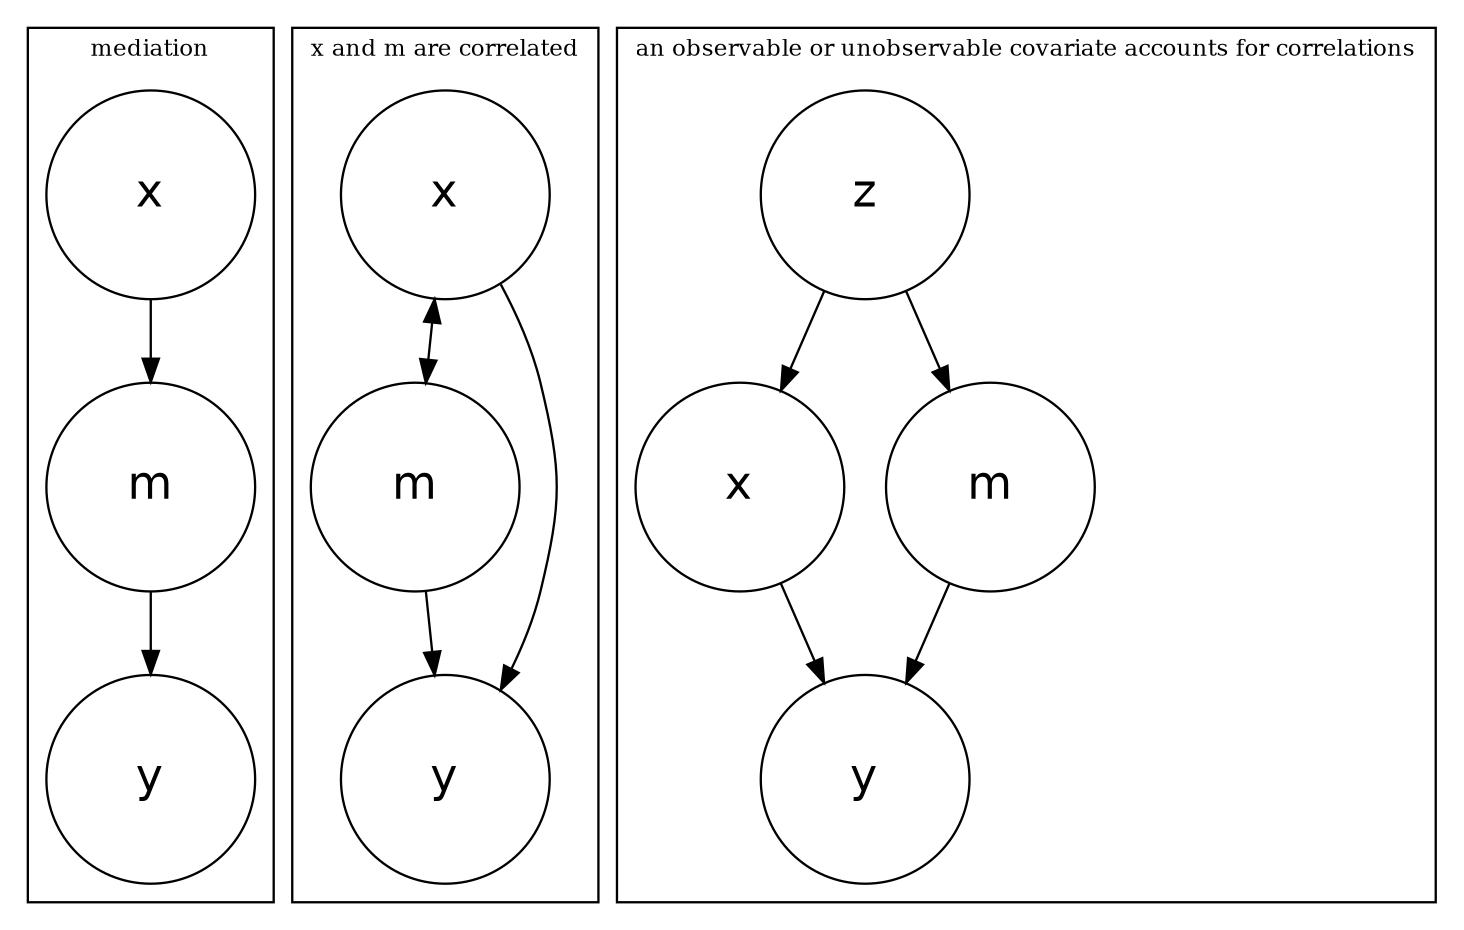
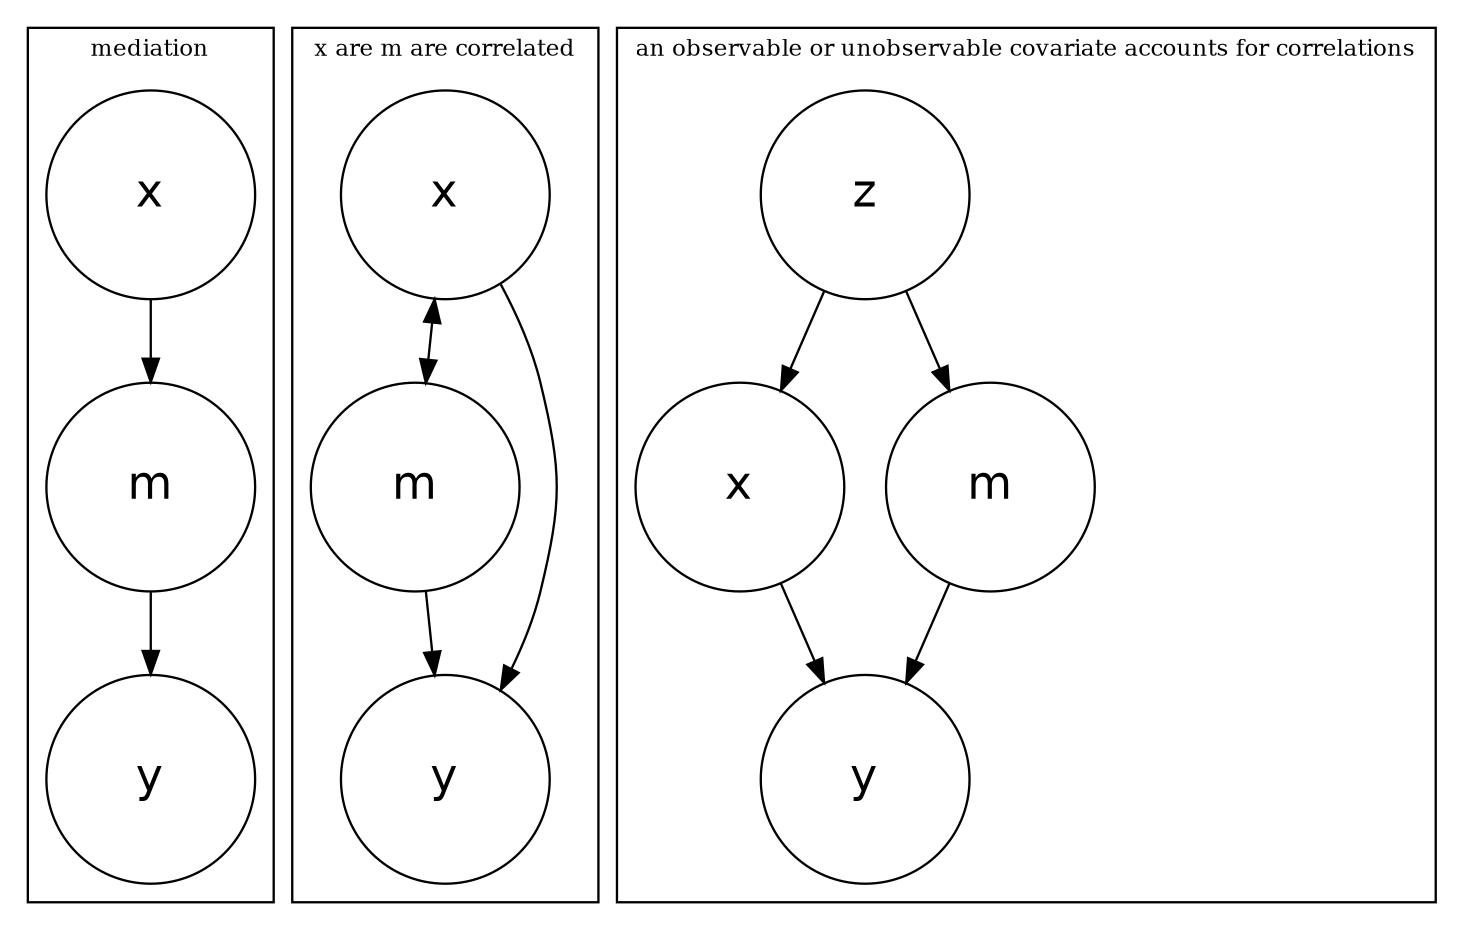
cluster "x and m are correlated": label "x and m are correlated" -> "x are m are correlated"
